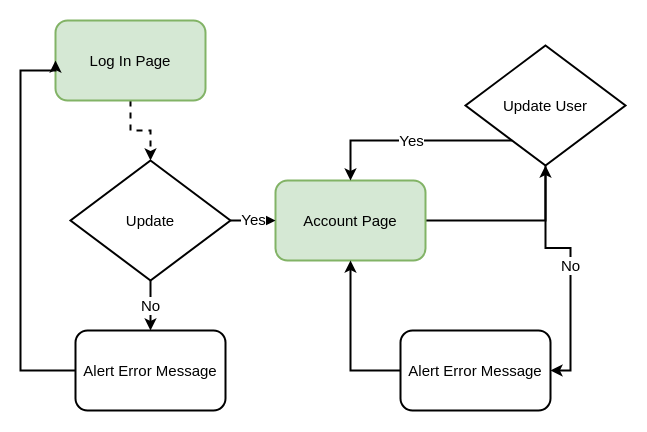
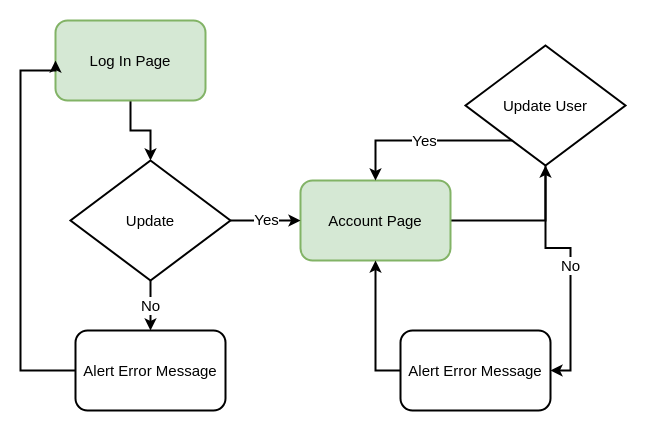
edge "Log In Page" -> "Update": style dashed -> solid
node "Account Page": moved (351, 221) -> (376, 221)
